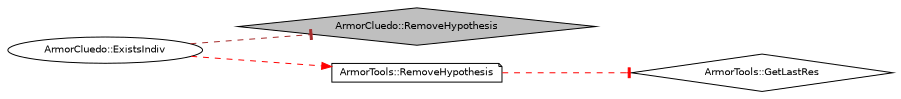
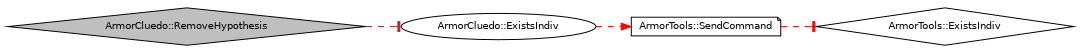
edge "ArmorCluedo::ExistsIndiv" -> "ArmorCluedo::RemoveHypothesis": reversed
node "ArmorTools::RemoveHypothesis": label "ArmorTools::RemoveHypothesis" -> "ArmorTools::SendCommand"
node "ArmorTools::GetLastRes": label "ArmorTools::GetLastRes" -> "ArmorTools::ExistsIndiv"
